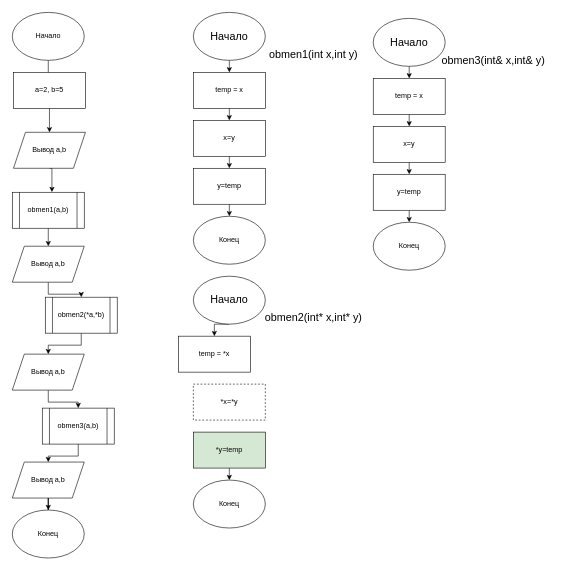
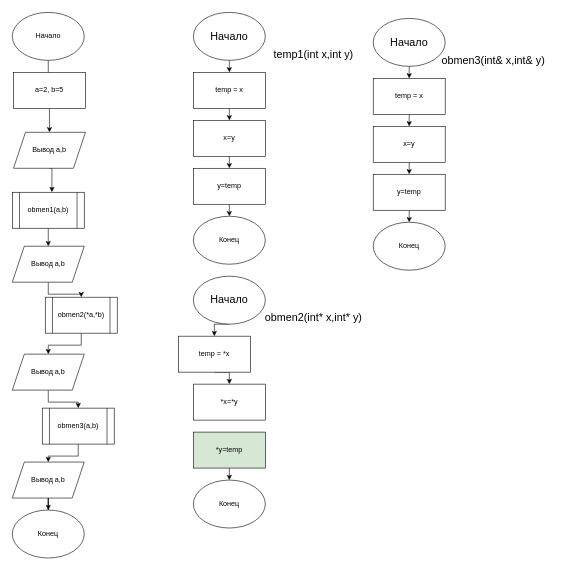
node "obmen1(int x,int y)": label "obmen1(int x,int y)" -> "temp1(int x,int y)"
edge "temp = *x" -> "*x=*y": added
node "*x=*y": style dashed -> solid
